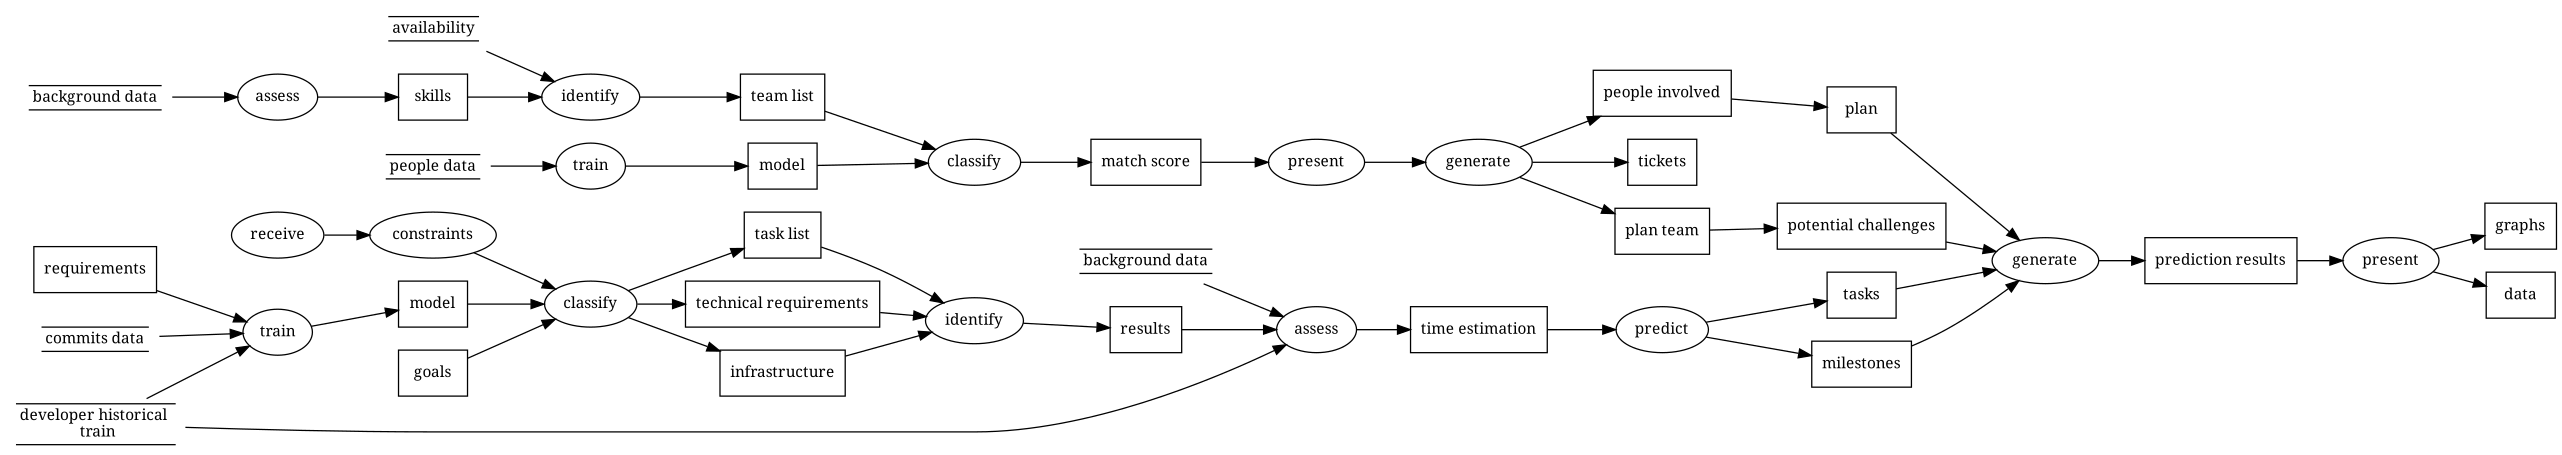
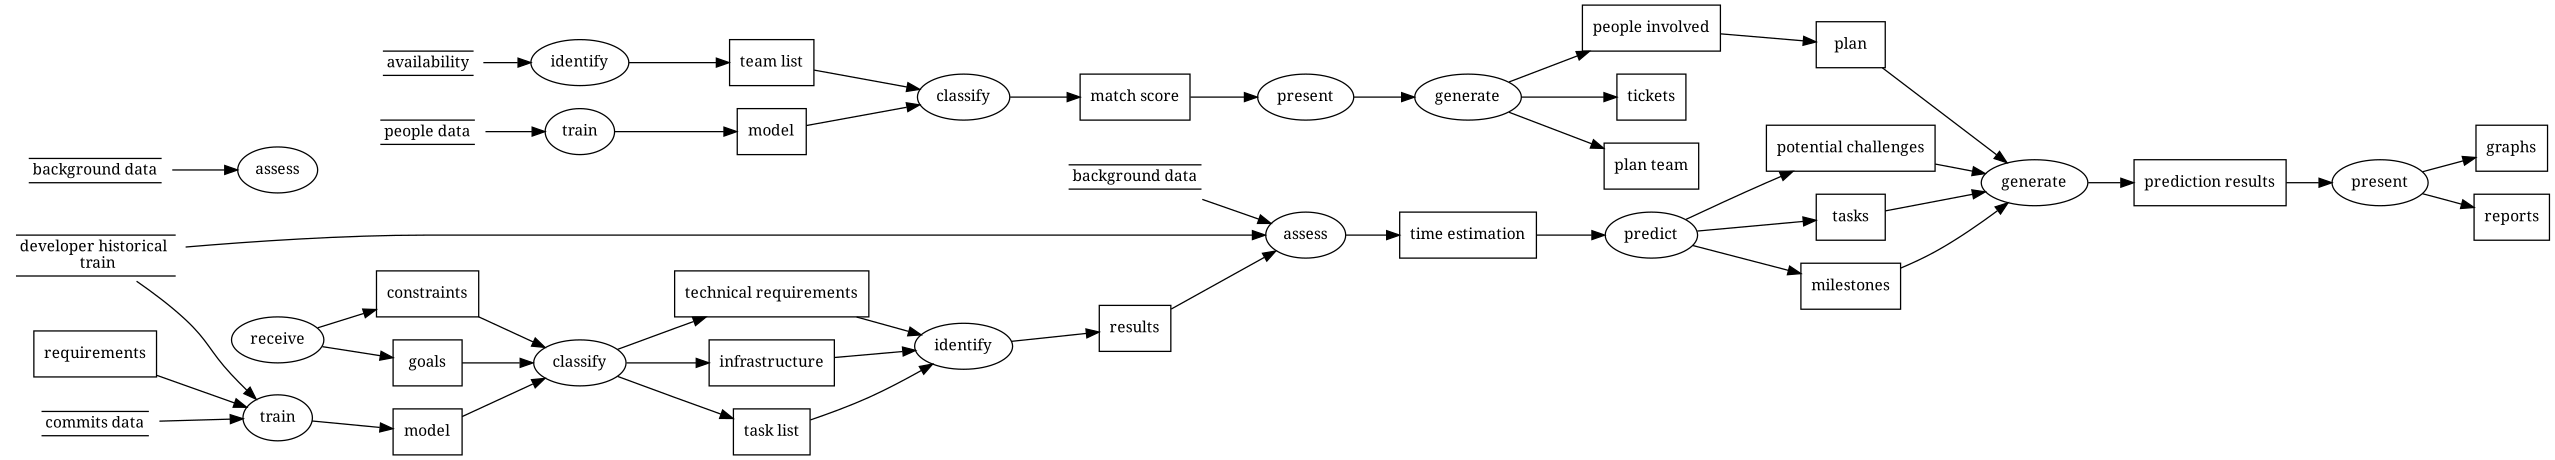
node "skills": removed
edge "plan team" -> "potential challenges": now "predict" -> "potential challenges"
node "constraints": shape ellipse -> box
node "data": label "data" -> "reports"
edge "receive" -> "goals": added
